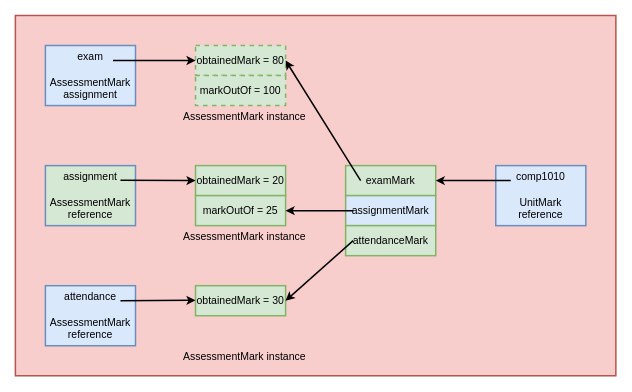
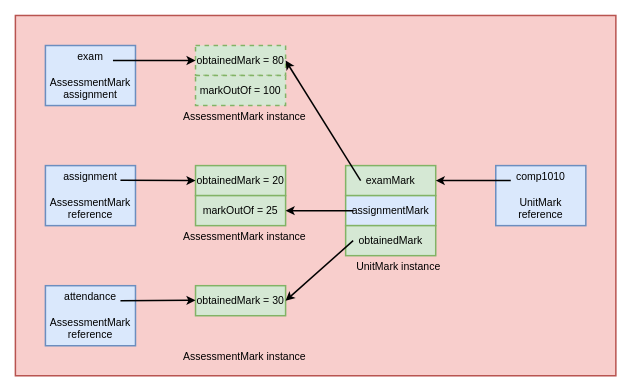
node "assignment AssessmentMark reference": fillcolor #d5e8d4 -> #dae8fc
node "attendanceMark": label "attendanceMark" -> "obtainedMark"
node "UnitMark instance": added
